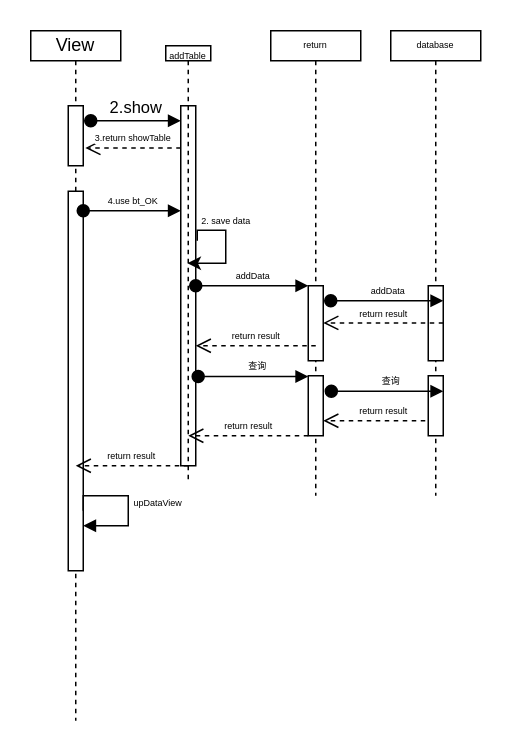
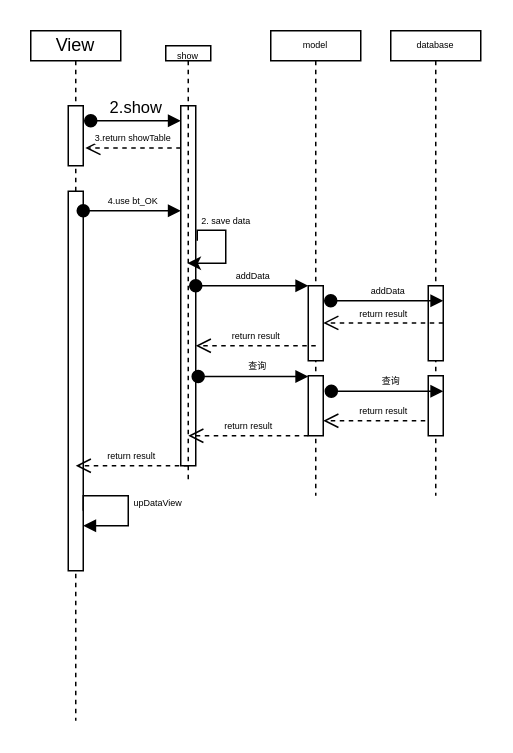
node "return": label "return" -> "model"
node "addTable": label "addTable" -> "show"
